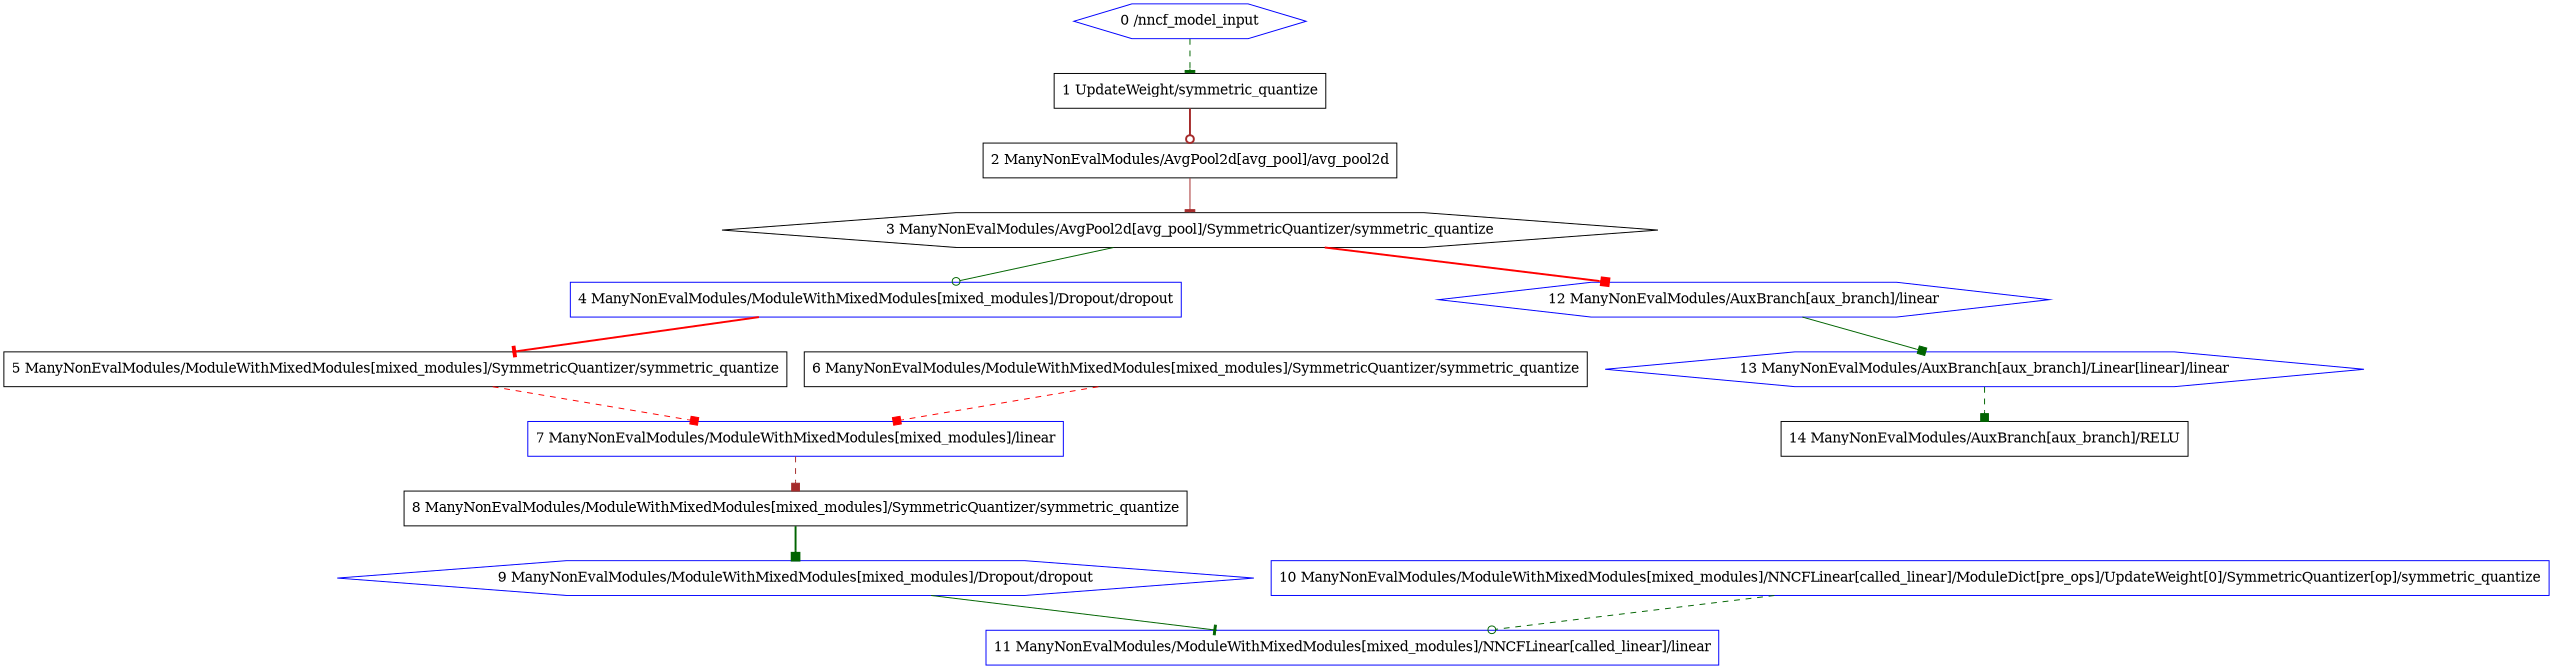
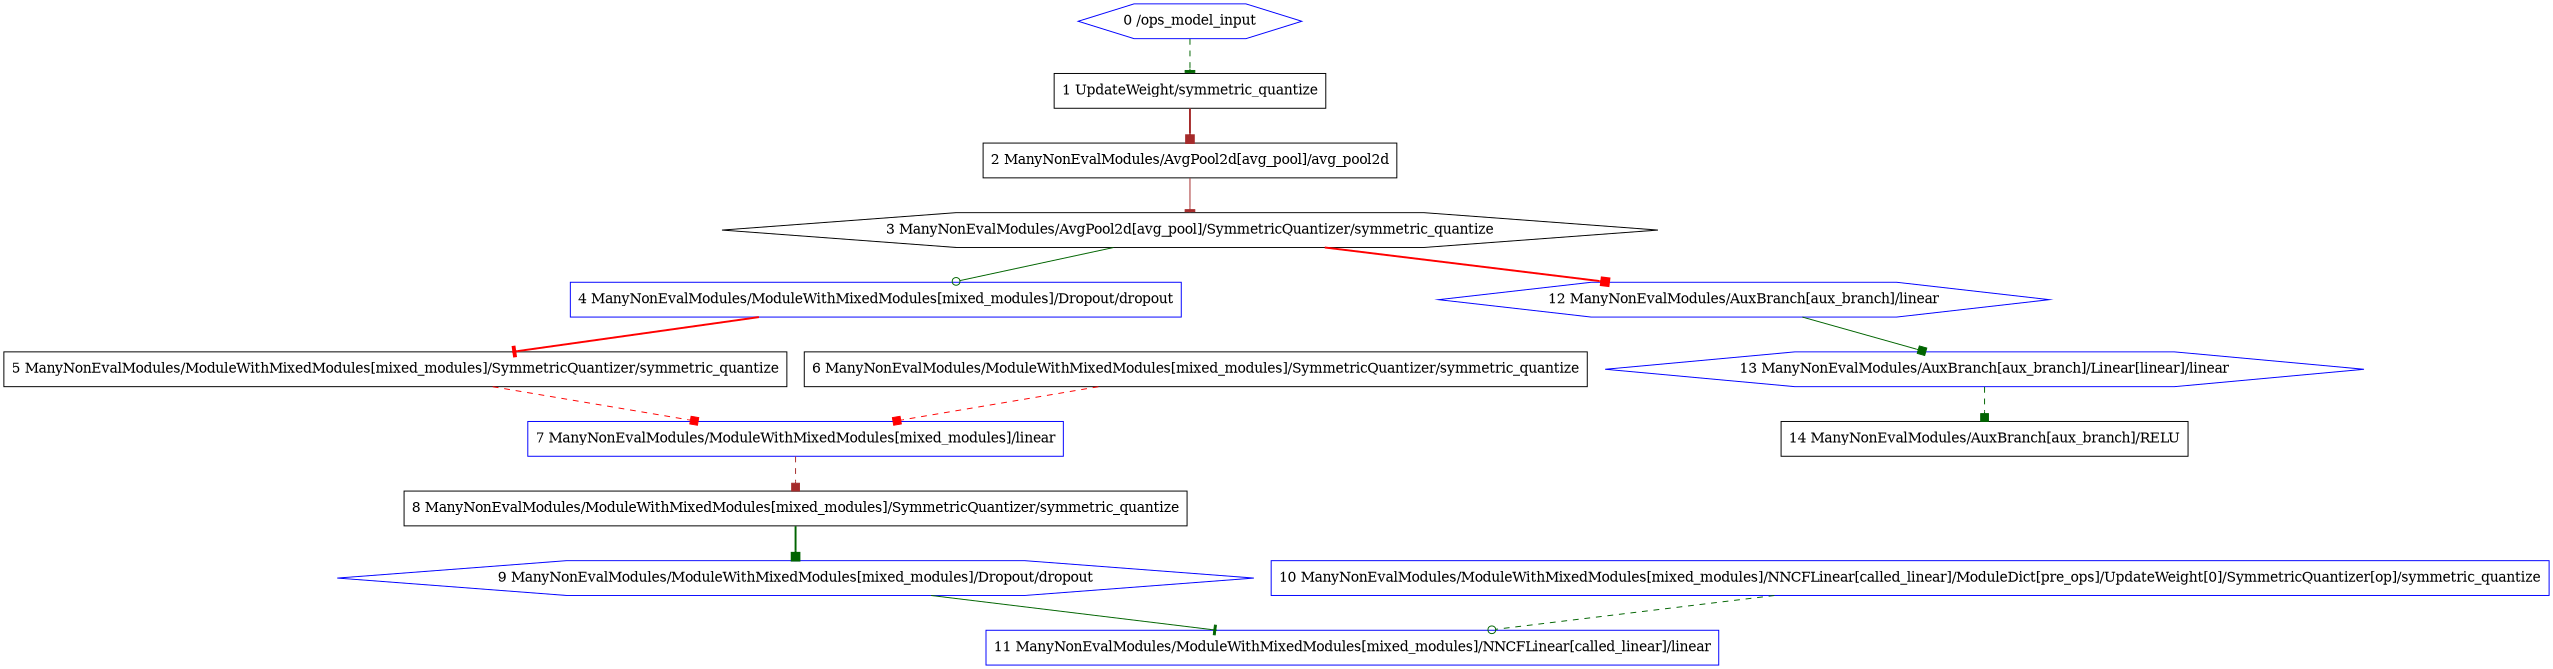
node "0 /nncf_model_input": label "0 /nncf_model_input" -> "0 /ops_model_input"
edge "1 UpdateWeight/symmetric_quantize" -> "2 ManyNonEvalModules/AvgPool2d[avg_pool]/avg_pool2d": arrowhead odot -> box
